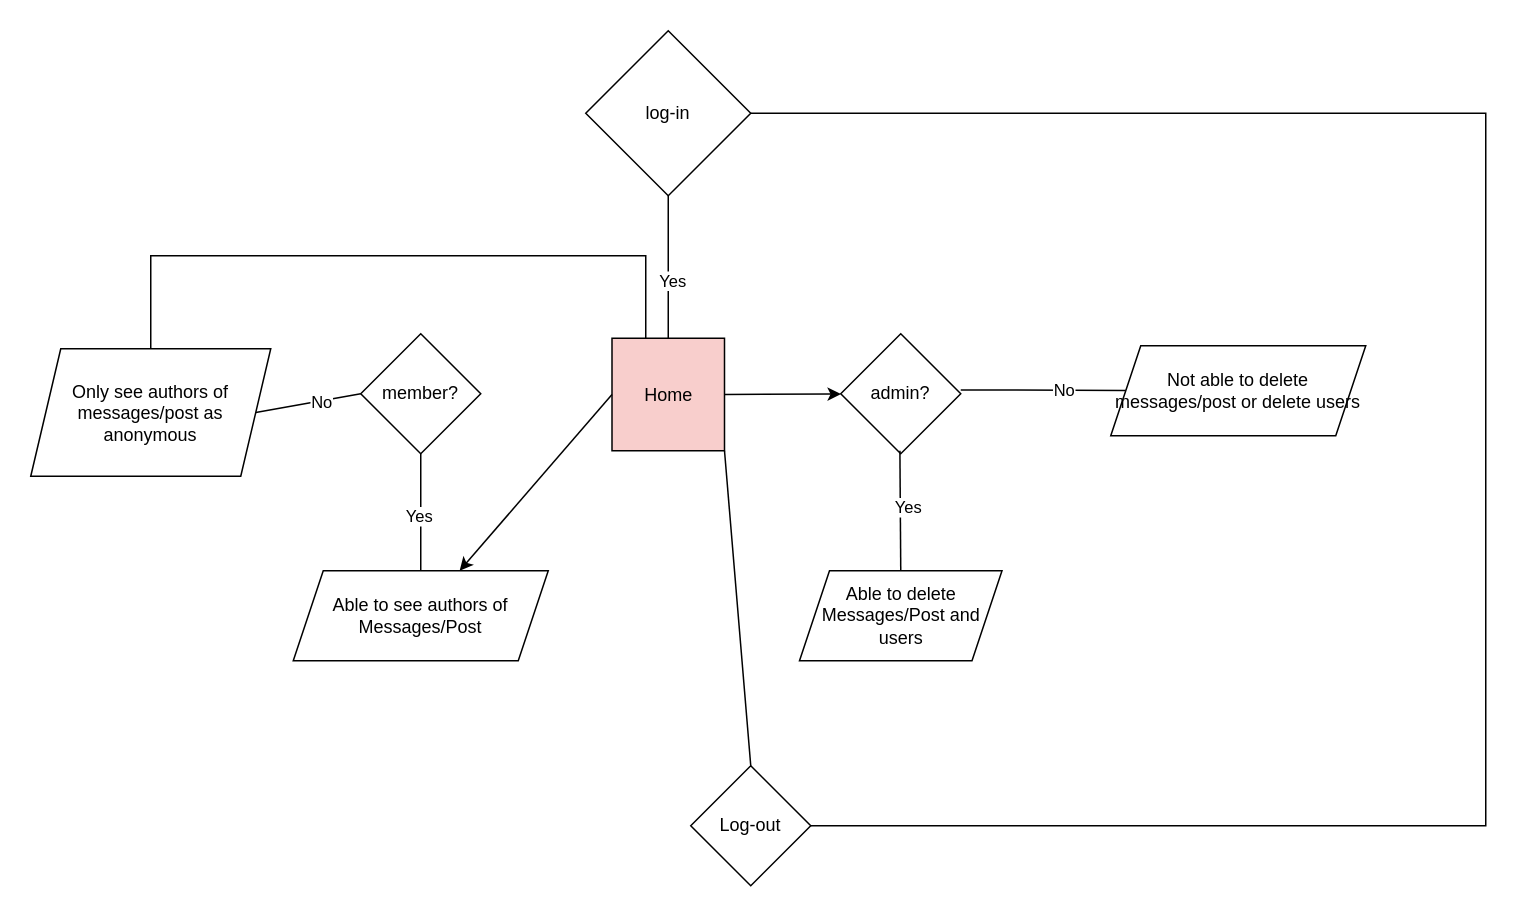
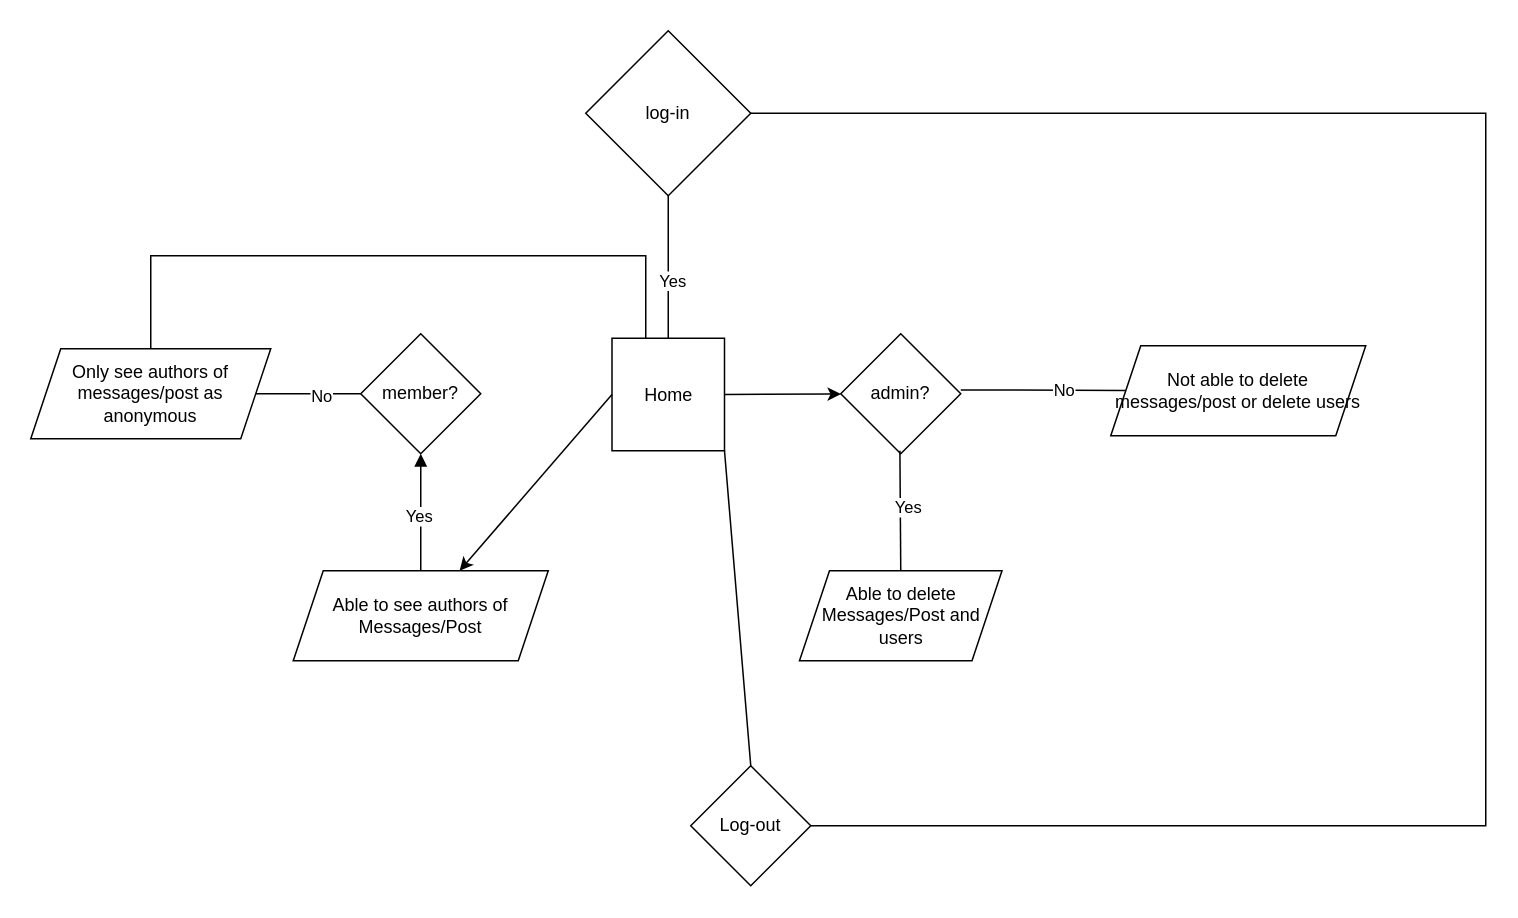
node "Home": fillcolor #f8cecc -> #ffffff
node "Only see authors of messages/post as anonymous": size 240x128 -> 240x90
edge "member?" -- "Able to see authors of Messages/Post": arrowhead none -> block
